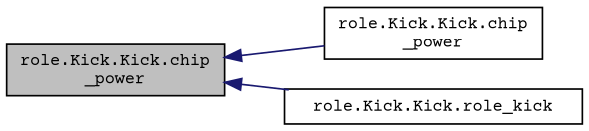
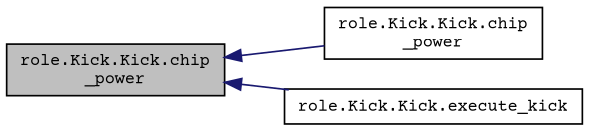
node "role.Kick.Kick.role_kick": label "role.Kick.Kick.role_kick" -> "role.Kick.Kick.execute_kick"
